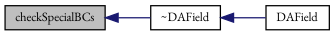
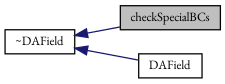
edge "~DAField" -> "checkSpecialBCs": reversed
